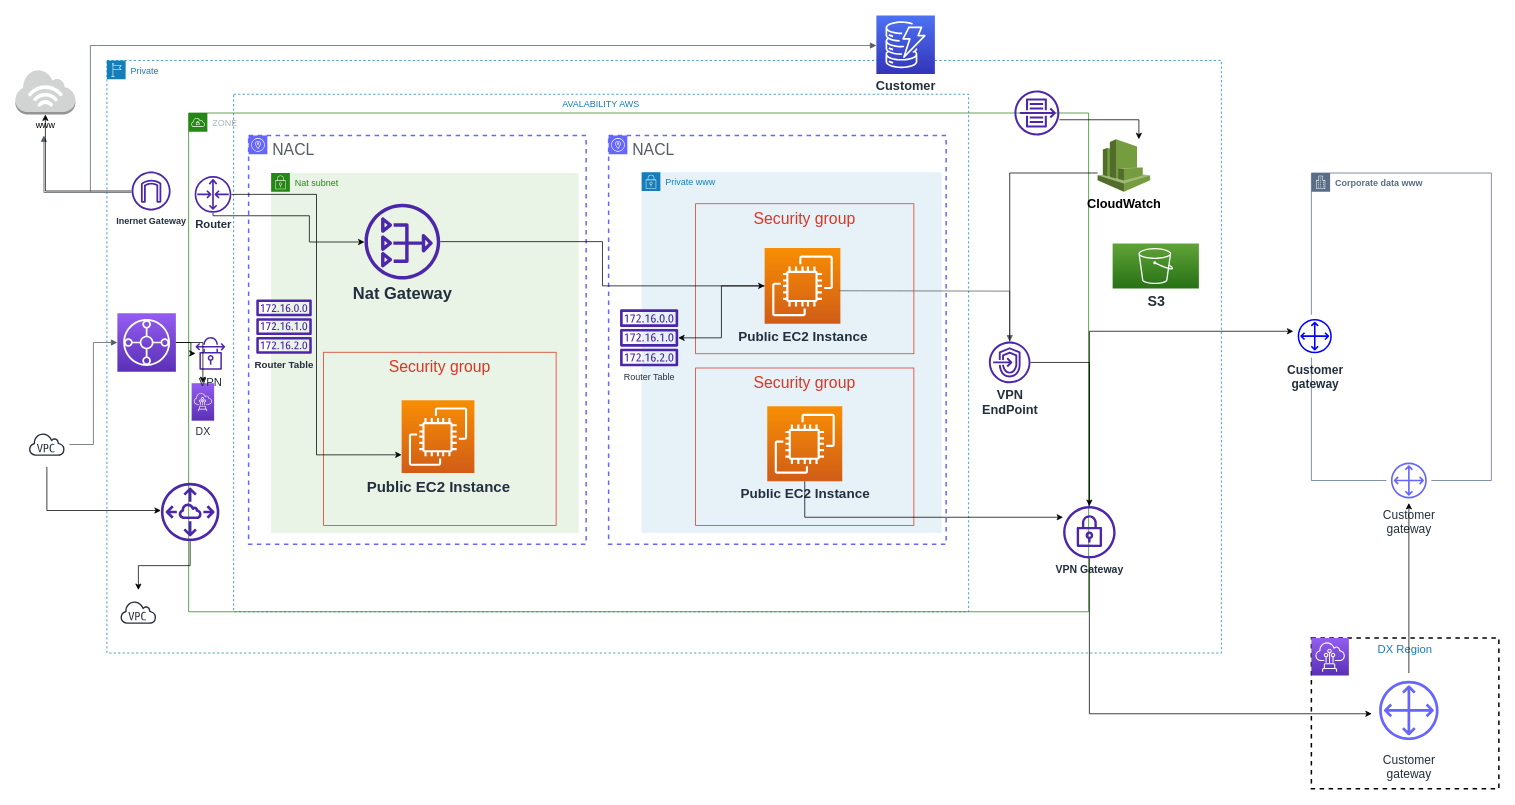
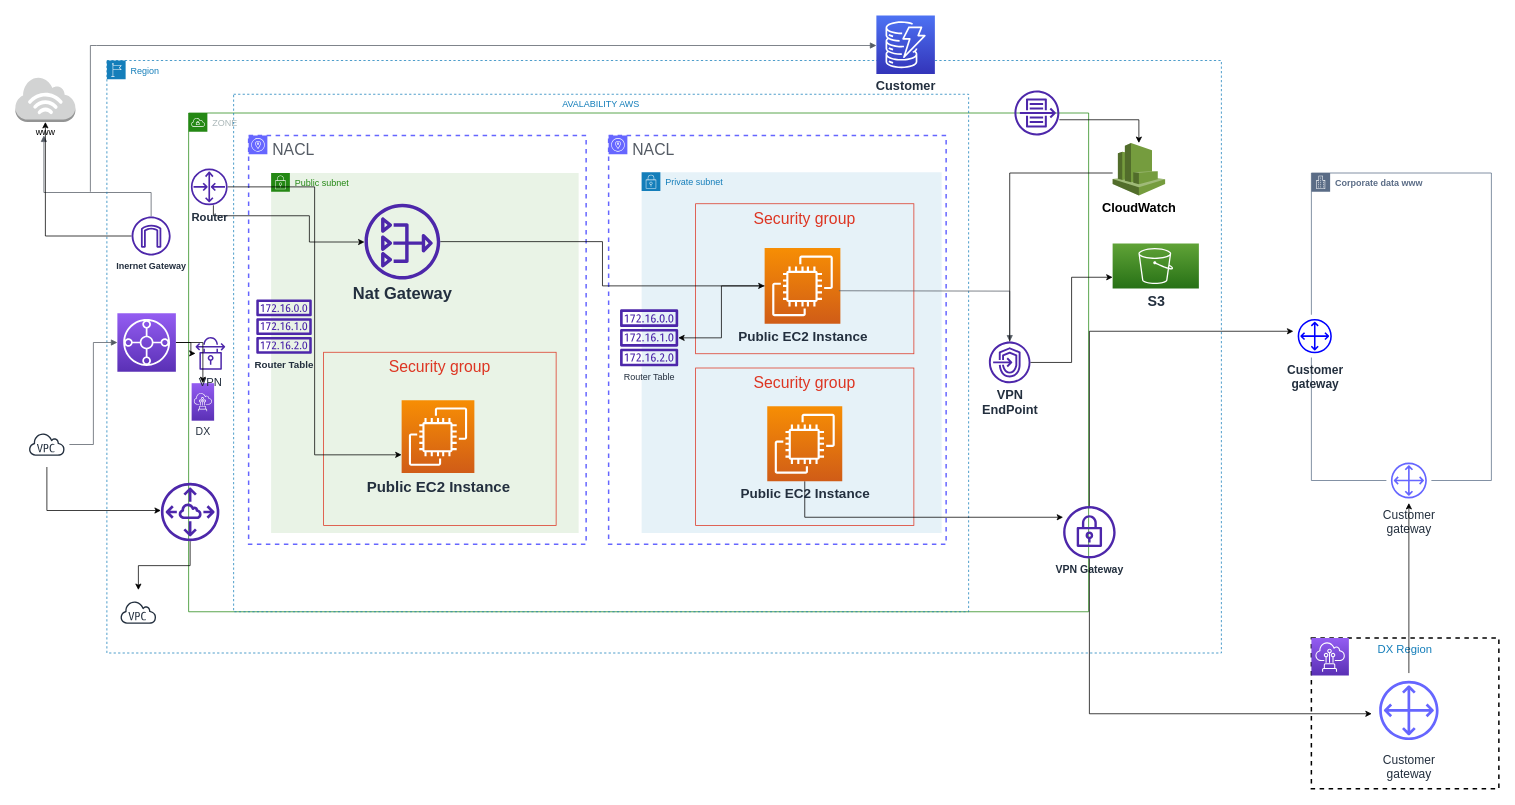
node "Private": label "Private" -> "Region"
node "www": moved (45, 92) -> (45, 99)
node "CloudWatch": moved (1124, 165) -> (1139, 169)
node "Private www": label "Private www" -> "Private subnet"
node "Nat subnet": label "Nat subnet" -> "Public subnet"
node "Inernet Gateway": moved (151, 191) -> (151, 236)
node "Router": moved (213, 194) -> (209, 187)
edge "VPN EndPoint" -> "VPN Gateway": now "VPN EndPoint" -> "S3"
